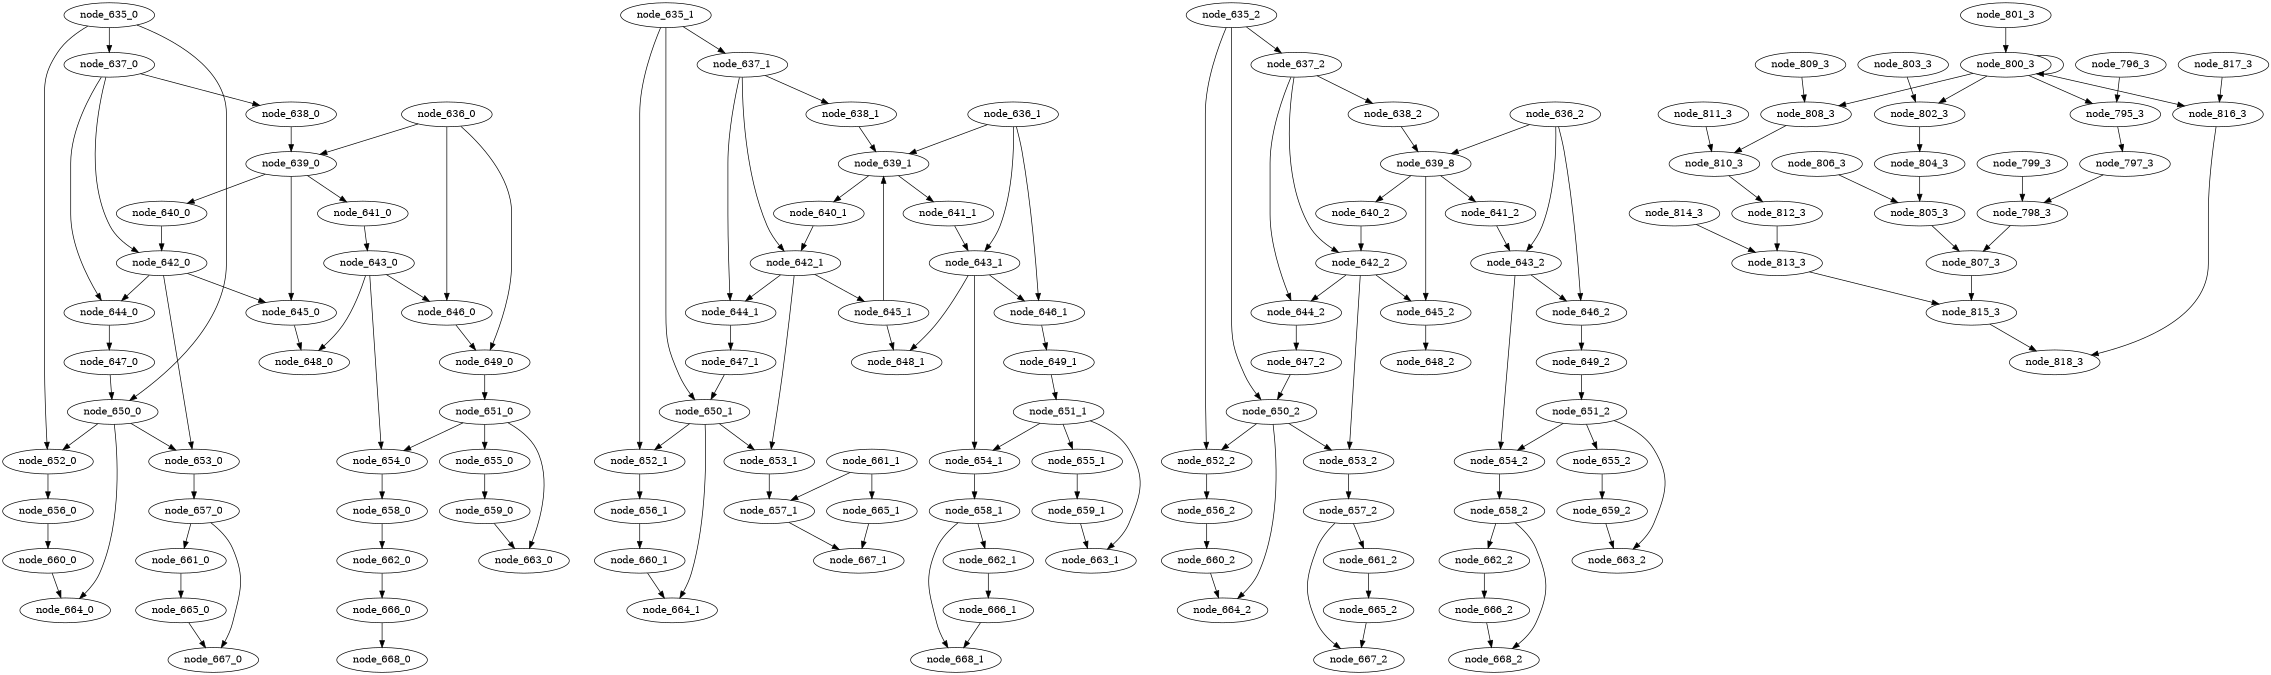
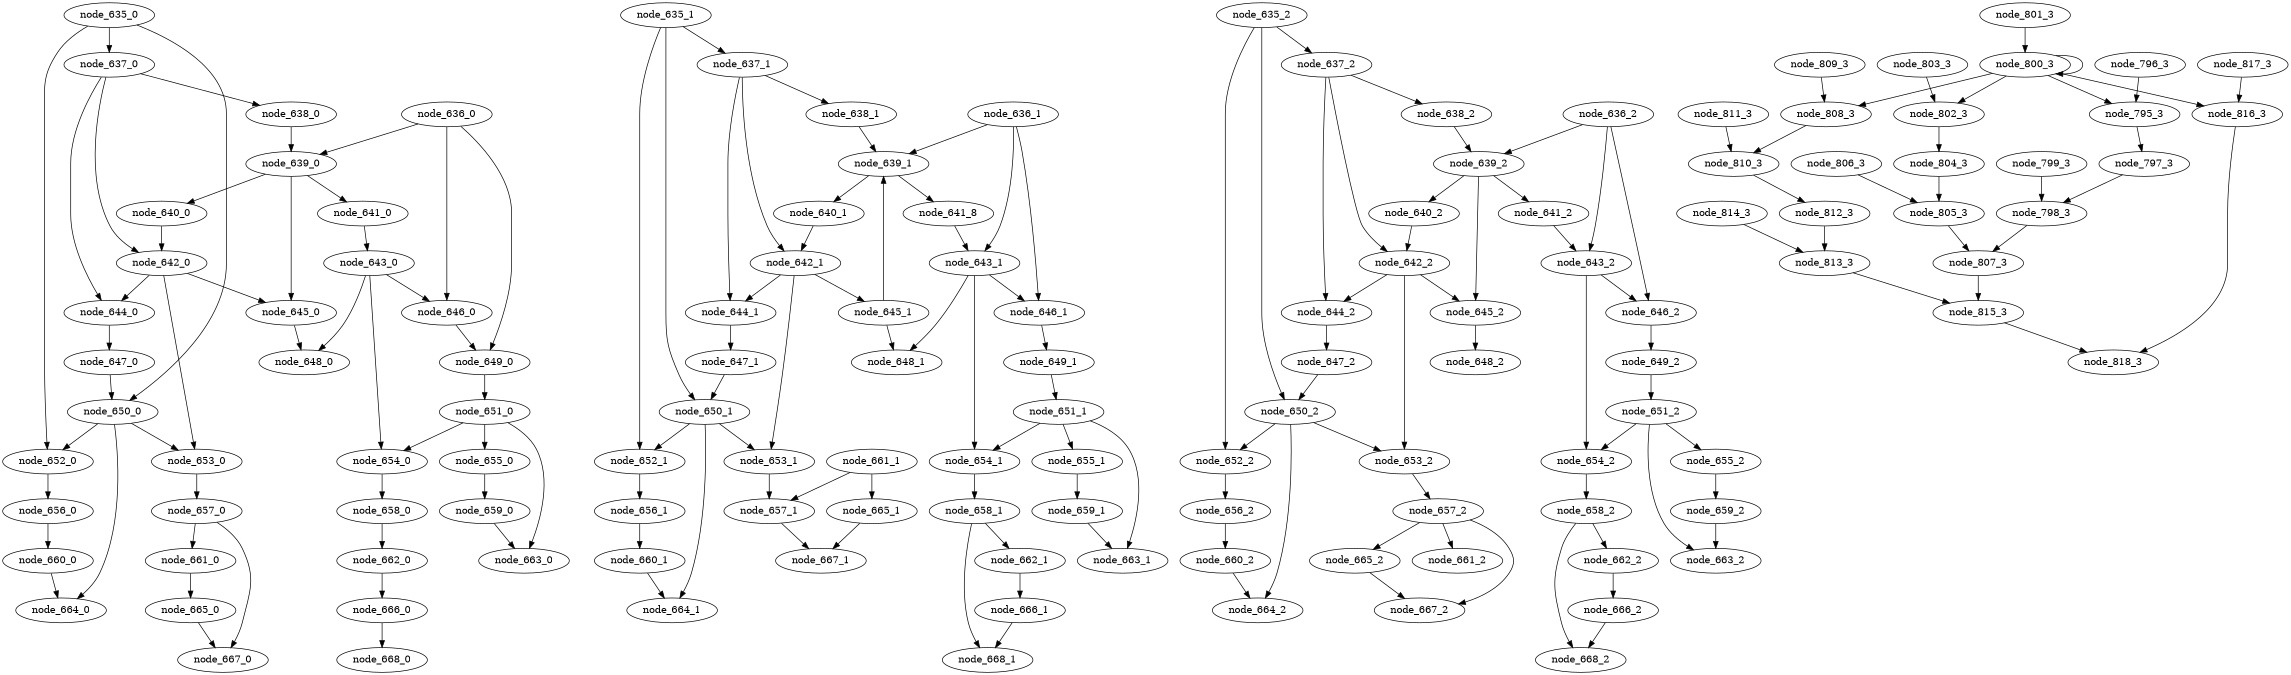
node "node_639_8": label "node_639_8" -> "node_639_2"
node "node_641_1": label "node_641_1" -> "node_641_8"
edge "node_661_2" -> "node_665_2": now "node_657_2" -> "node_665_2"
